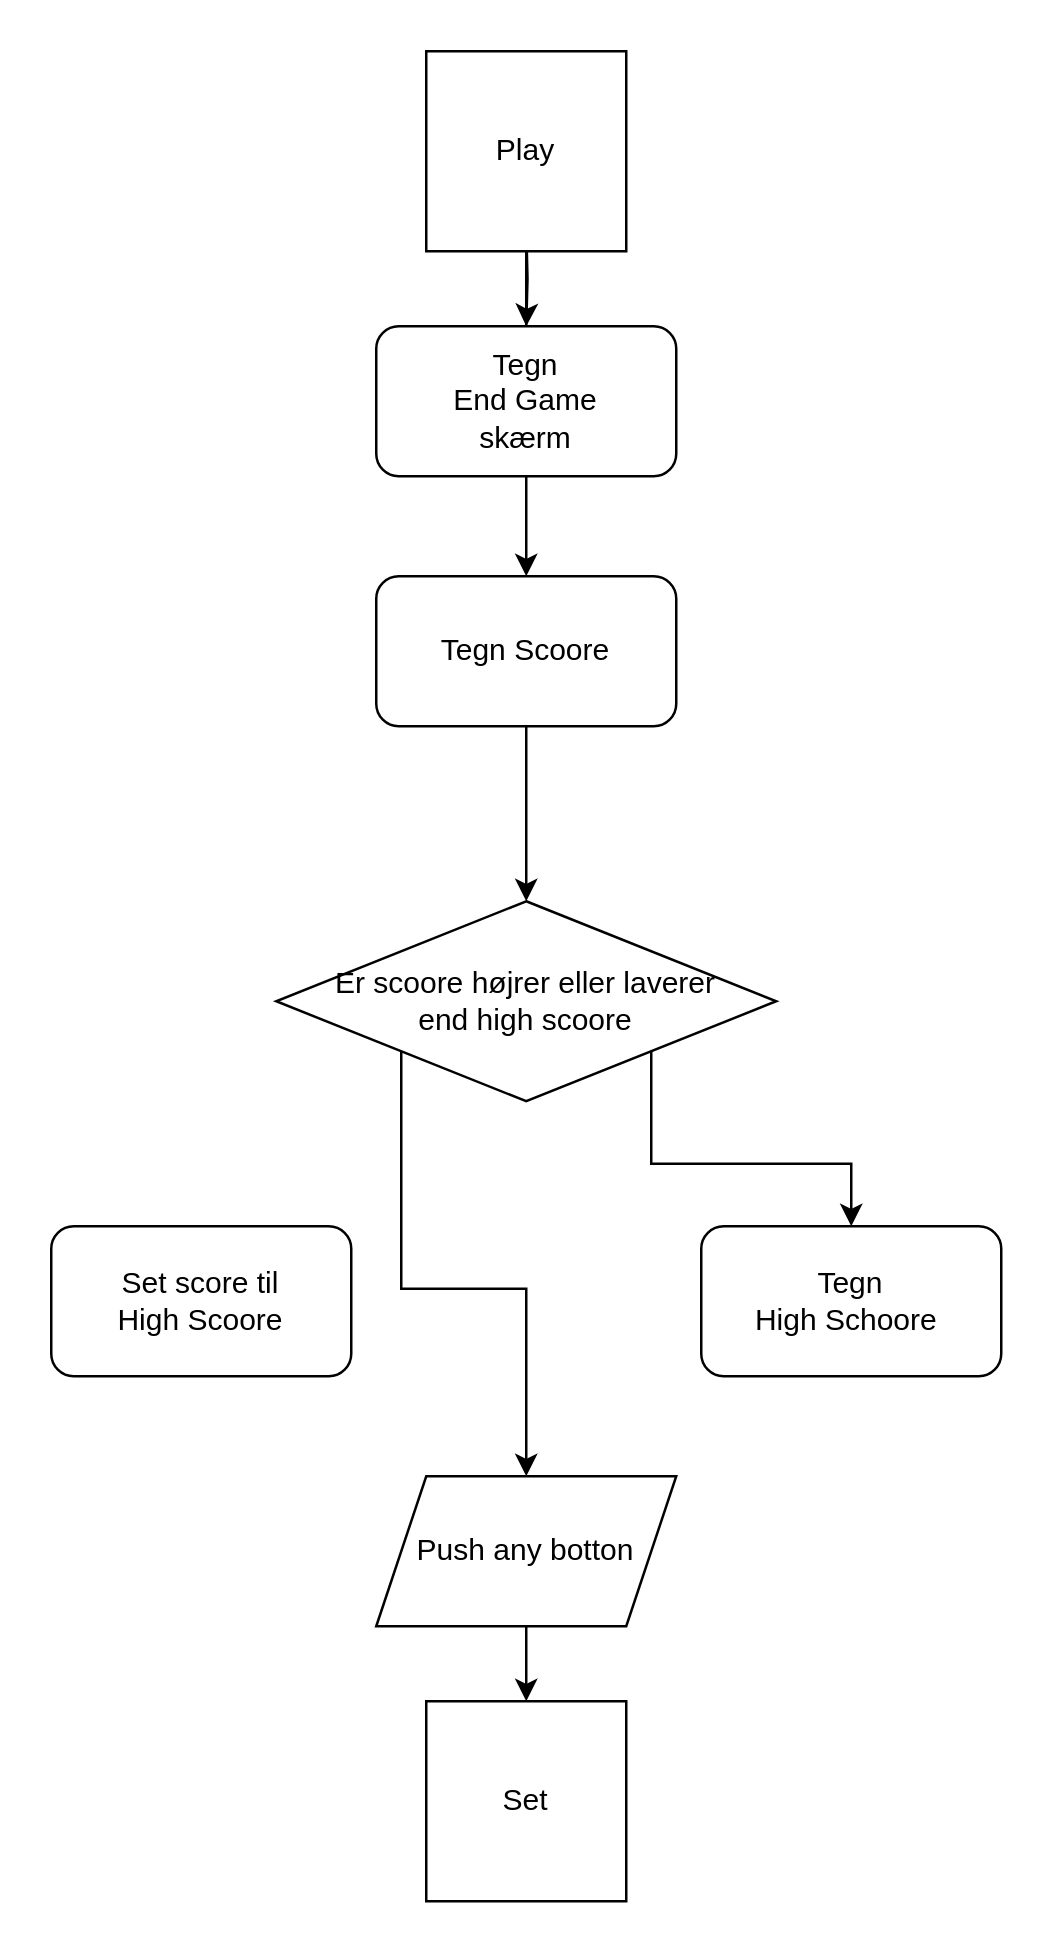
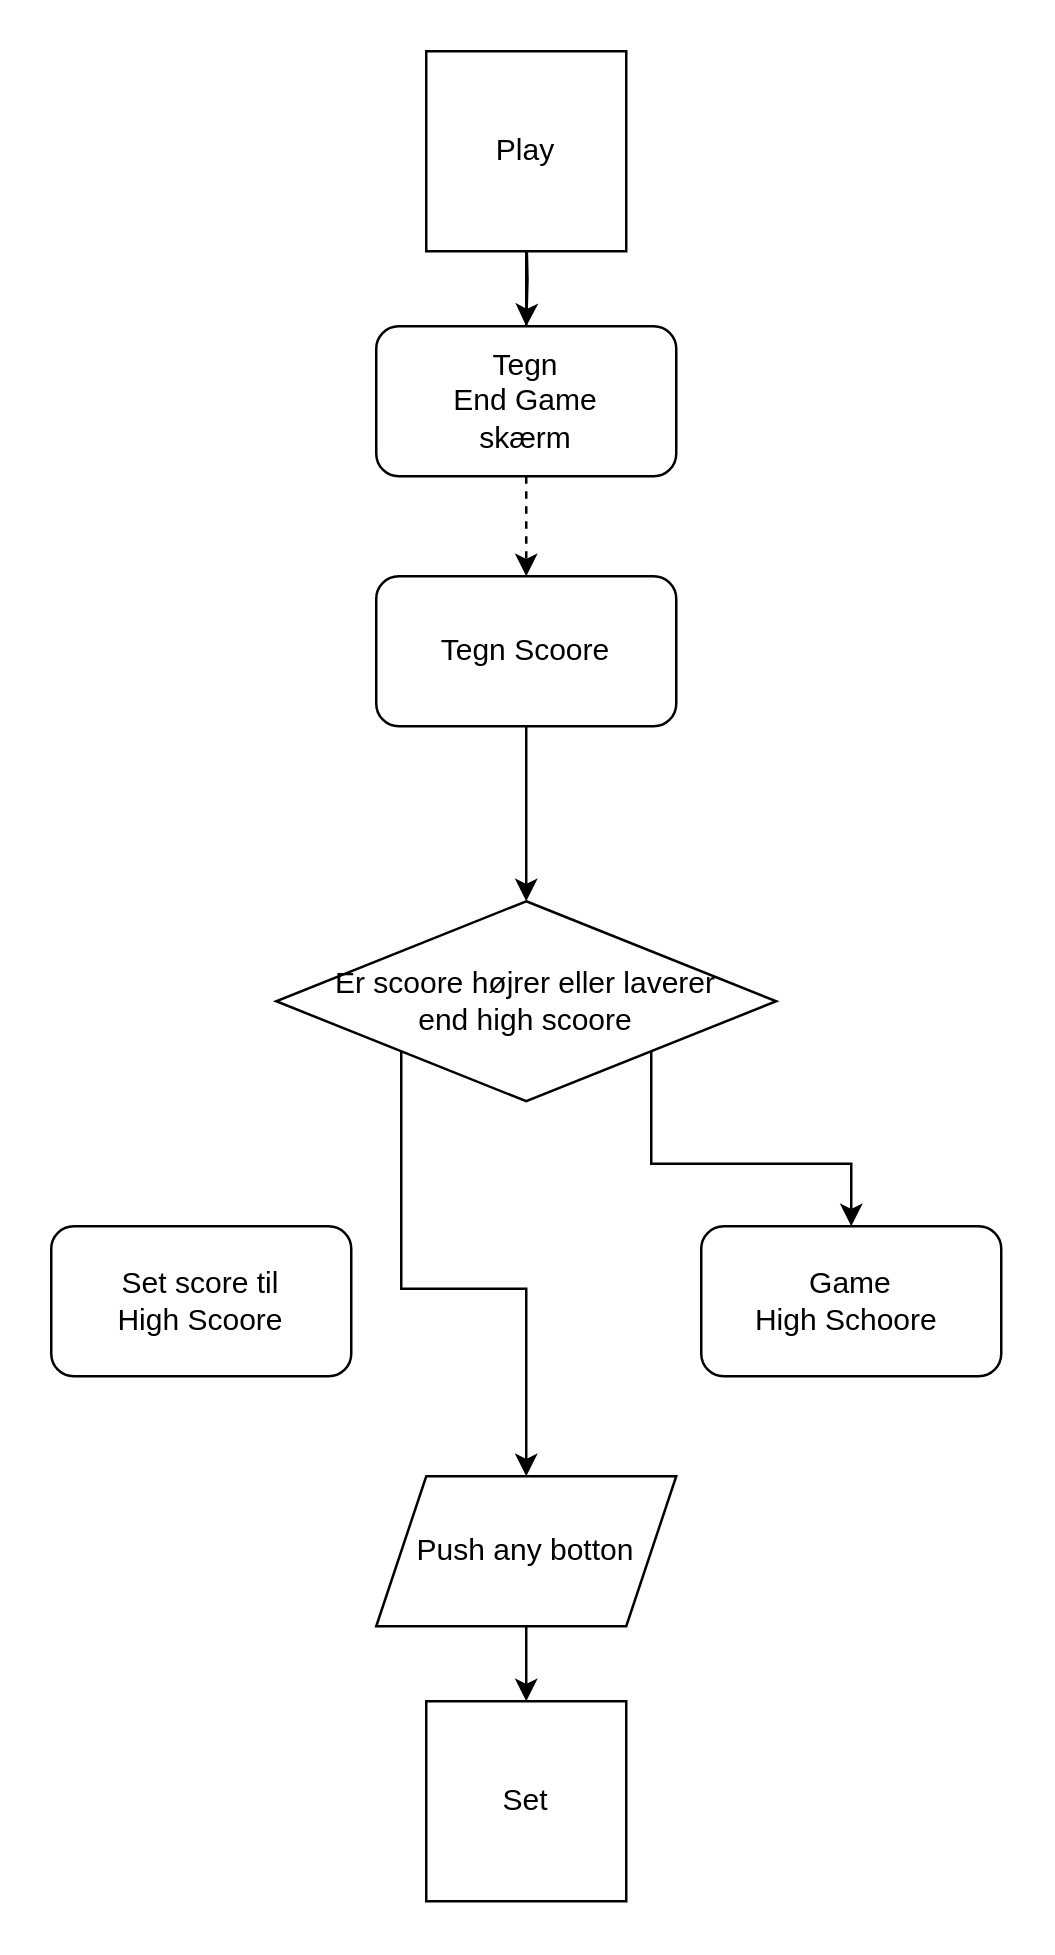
edge "Tegn End Game skærm" -> "Tegn Scoore": style solid -> dashed
node "Tegn High Schoore": label "Tegn High Schoore" -> "Game High Schoore"
